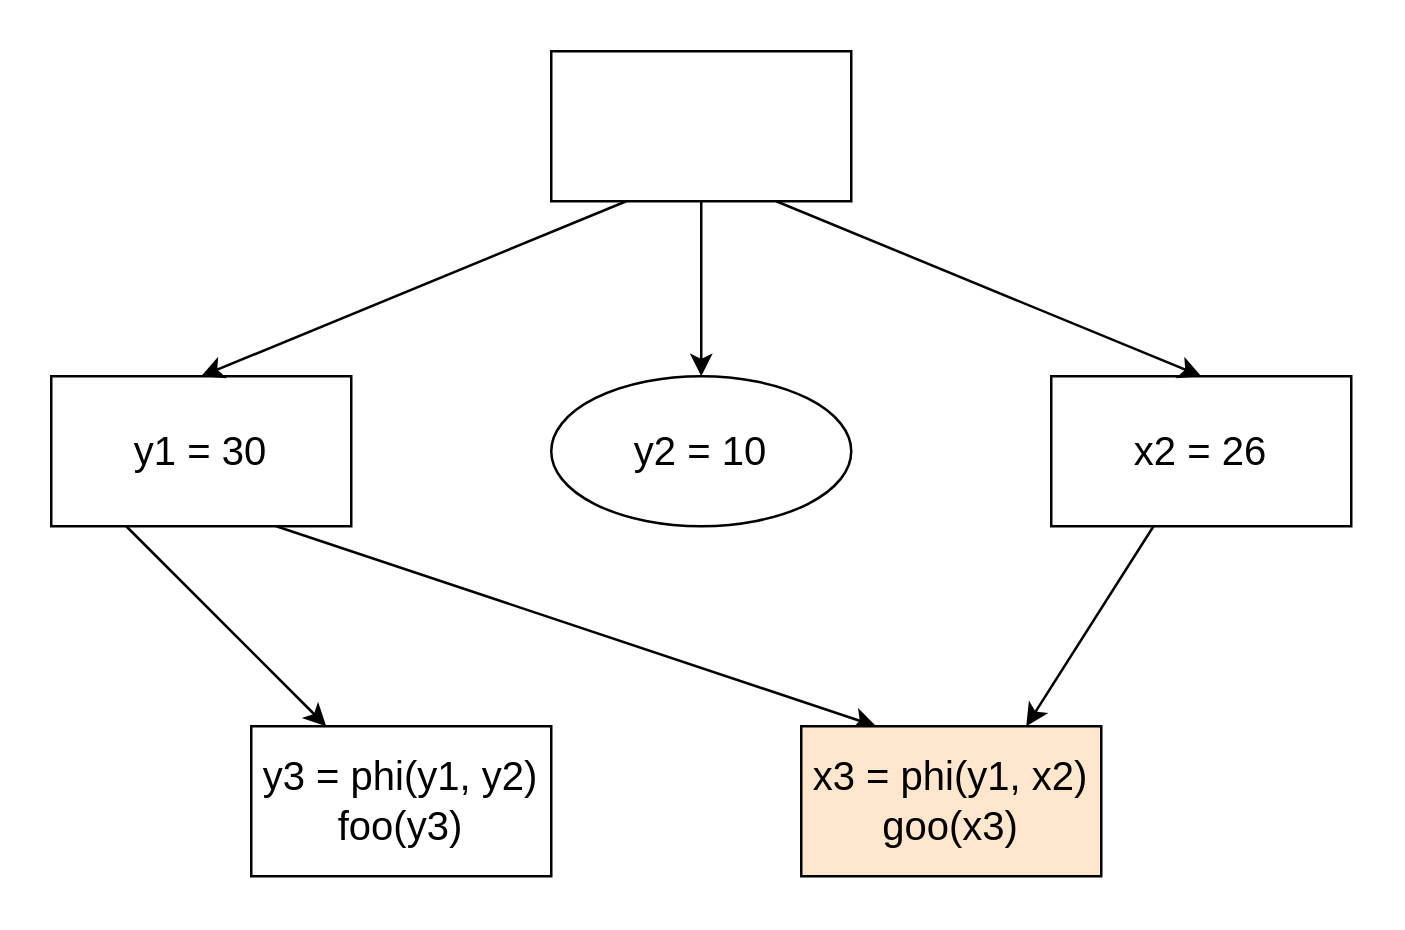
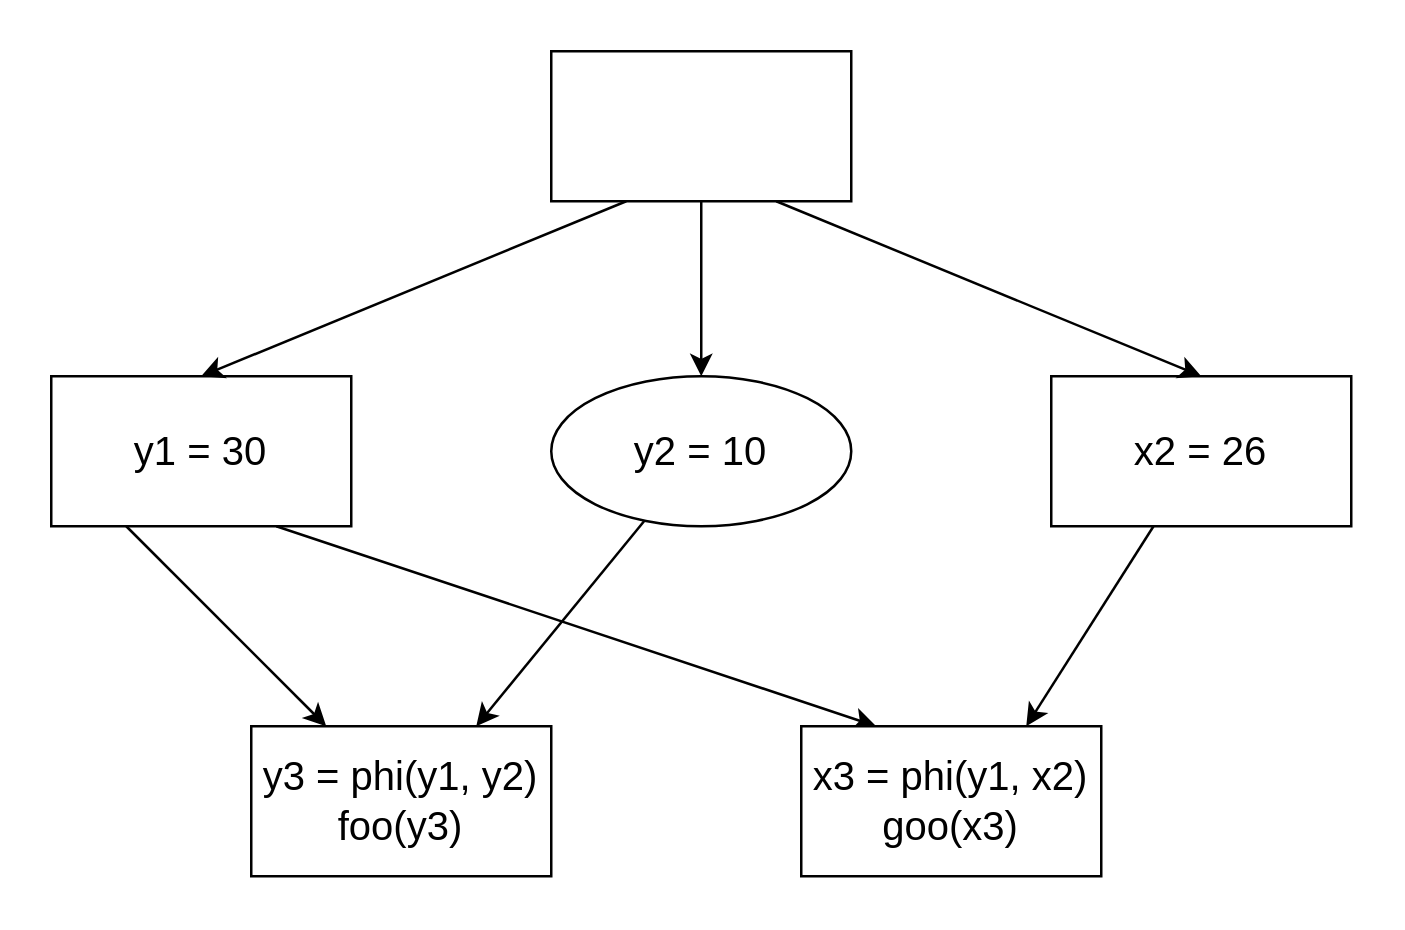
edge "y2 = 10" -> "y3 = phi(y1, y2)foo(y3)": added
node "x3 = phi(y1, x2)goo(x3)": fillcolor #ffe6cc -> #ffffff
